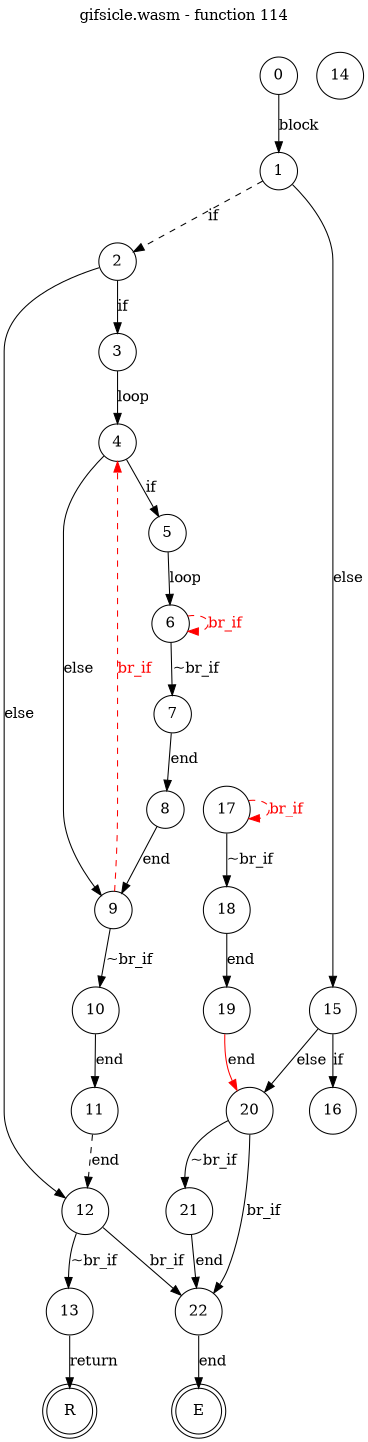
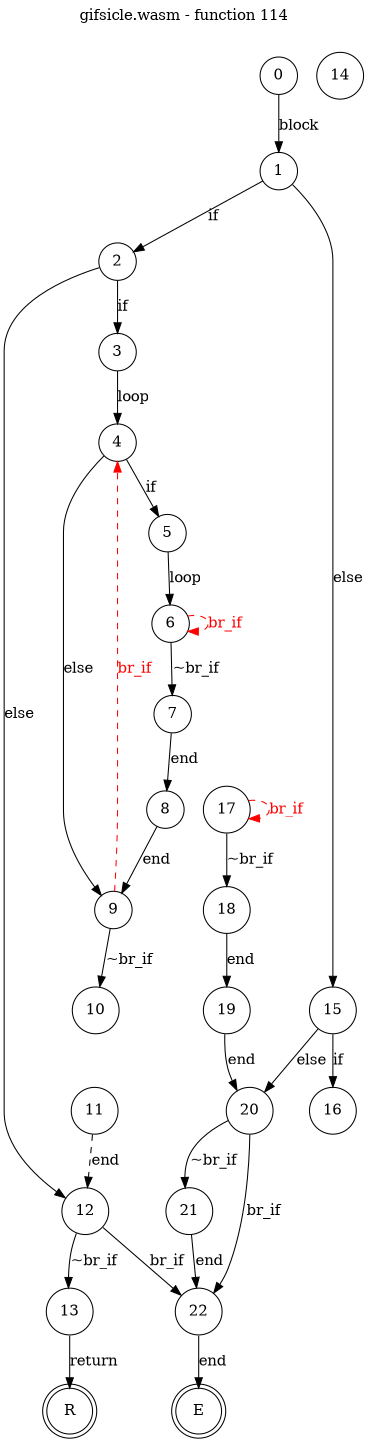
edge "1" -> "2": style dashed -> solid
edge "10" -> "11": removed, label "end"
edge "19" -> "20": color red -> black
